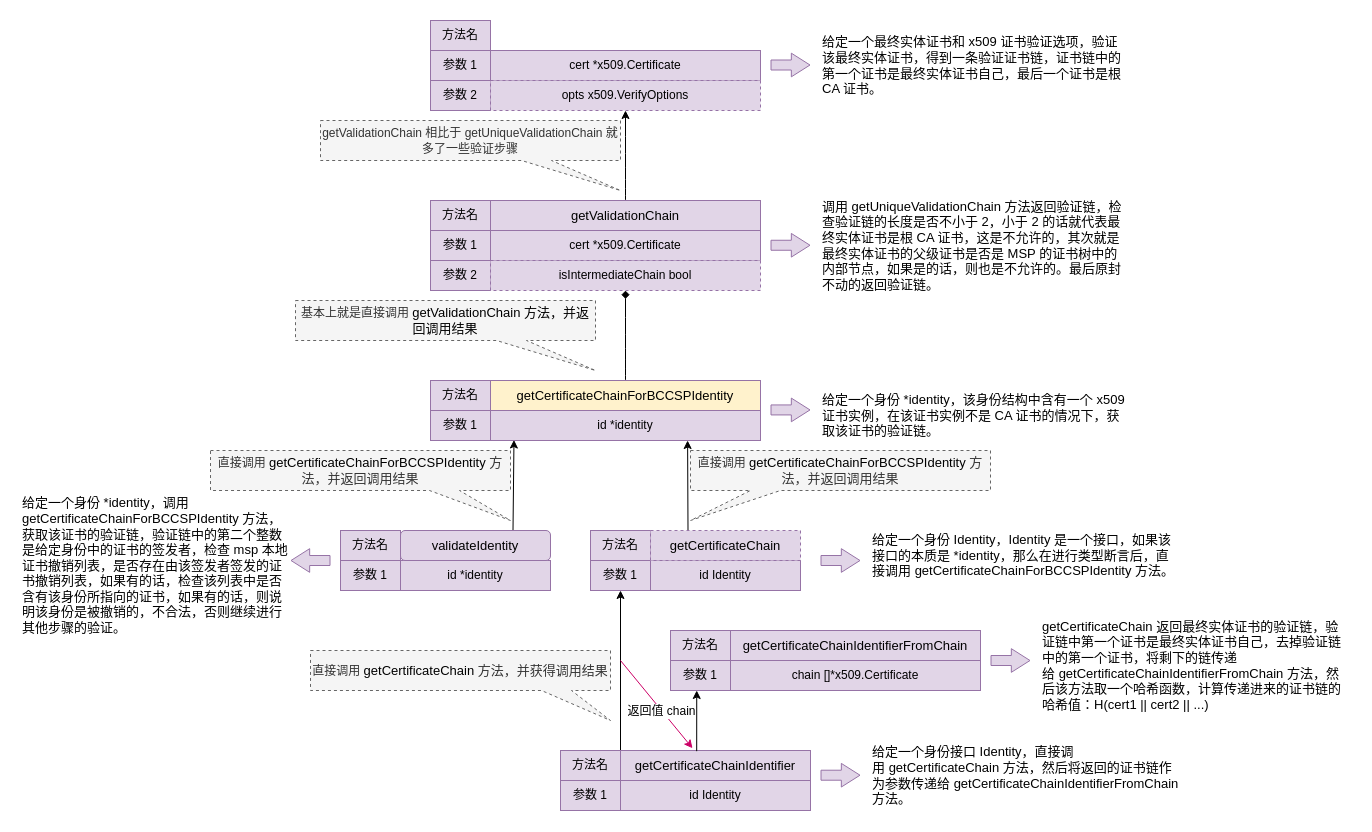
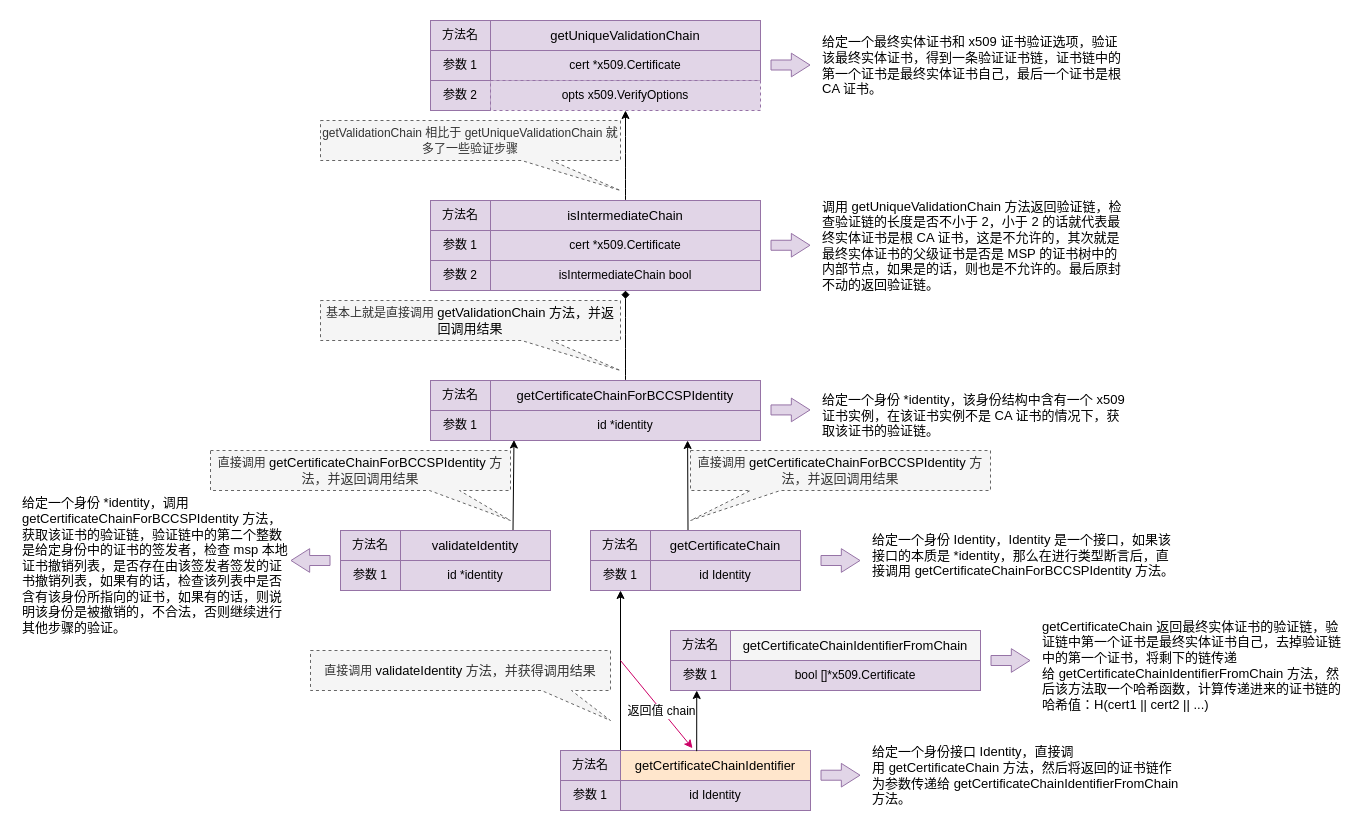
node "getUniqueValidationChain": added
node "getValidationChain": label "getValidationChain" -> "isIntermediateChain"
node "isIntermediateChain bool": style dashed -> solid
node "基本上就是直接调用 getValidationChain 方法，并返回调用结果": moved (446, 336) -> (471, 336)
node "getCertificateChainForBCCSPIdentity": fillcolor #fff2cc -> #e1d5e7
node "validateIdentity": shape rounded rectangle -> rectangle
node "getCertificateChain": style dashed -> solid
node "getCertificateChainIdentifierFromChain": fillcolor #e1d5e7 -> #f5f5f5
node "直接调用 getCertificateChain 方法，并获得调用结果": label "直接调用 getCertificateChain 方法，并获得调用结果" -> "直接调用 validateIdentity 方法，并获得调用结果"
node "chain []*x509.Certificate": label "chain []*x509.Certificate" -> "bool []*x509.Certificate"
node "getCertificateChainIdentifier": fillcolor #e1d5e7 -> #ffe6cc
